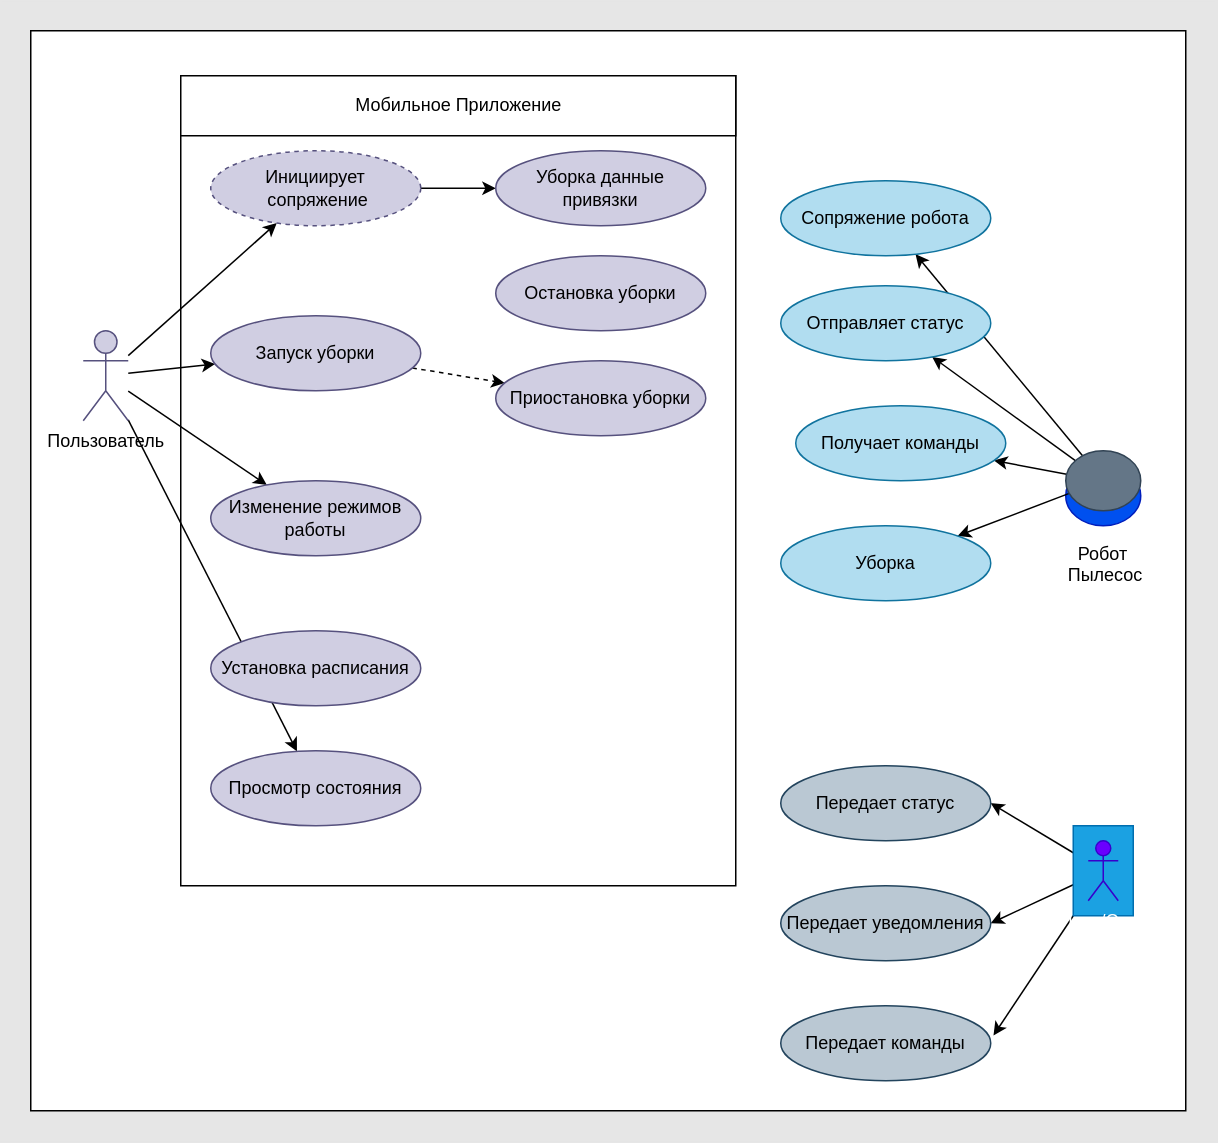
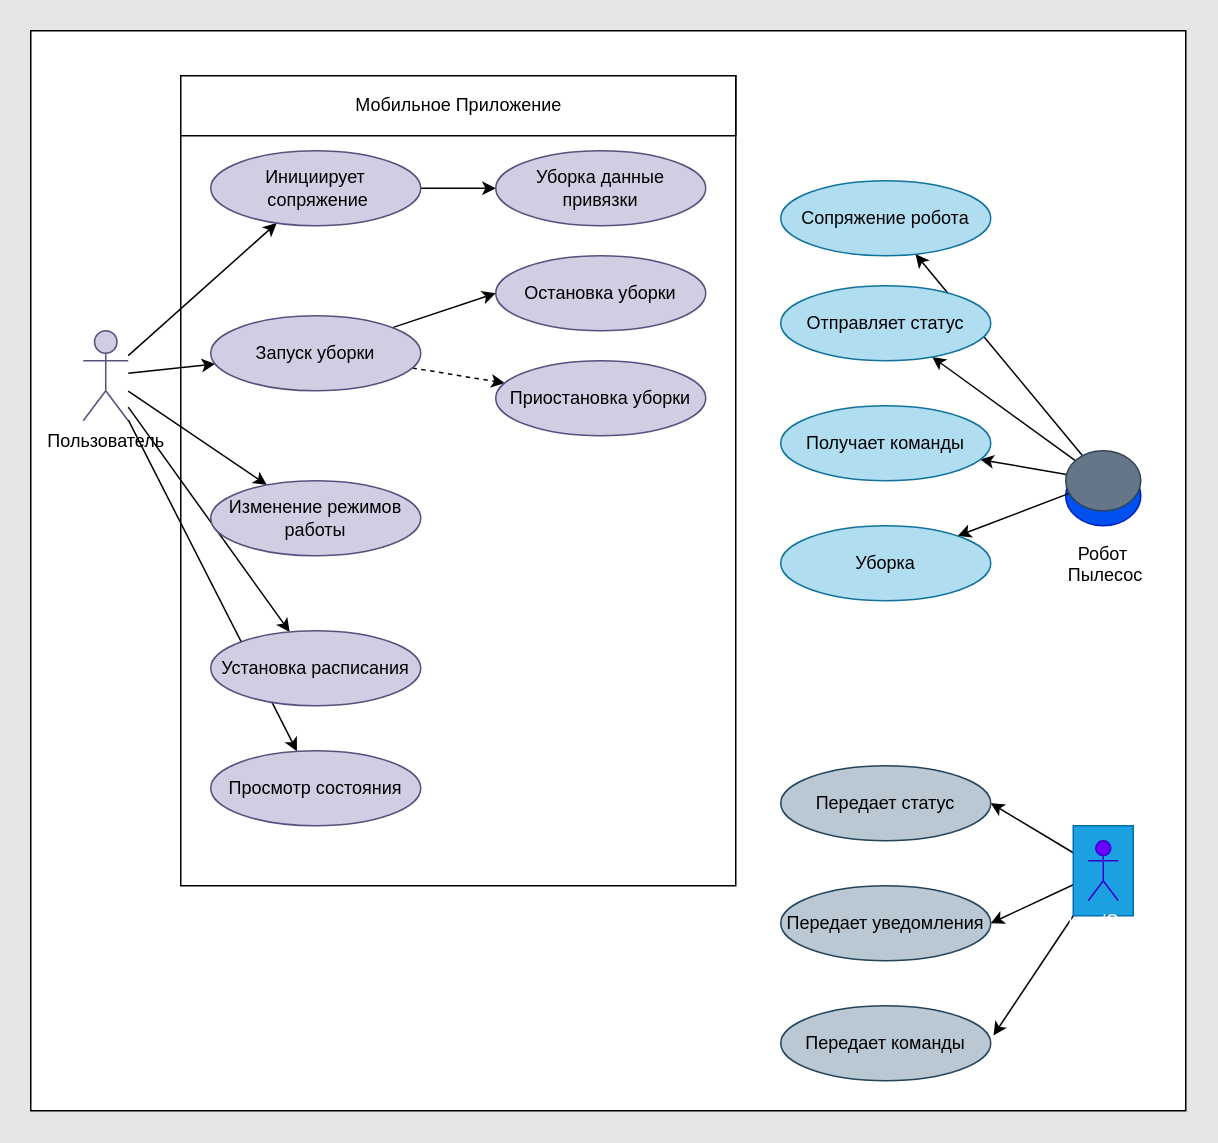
node "Инициирует сопряжение": style dashed -> solid
edge "Запуск уборки" -> "Остановка уборки": added
node "Получает команды": moved (901, 443) -> (886, 443)
edge "Пользователь" -> "Установка расписания": added
